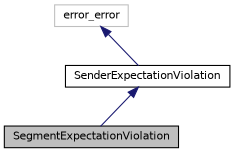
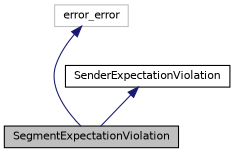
edge "SenderExpectationViolation" -> "error_error": now "SegmentExpectationViolation" -> "error_error"
